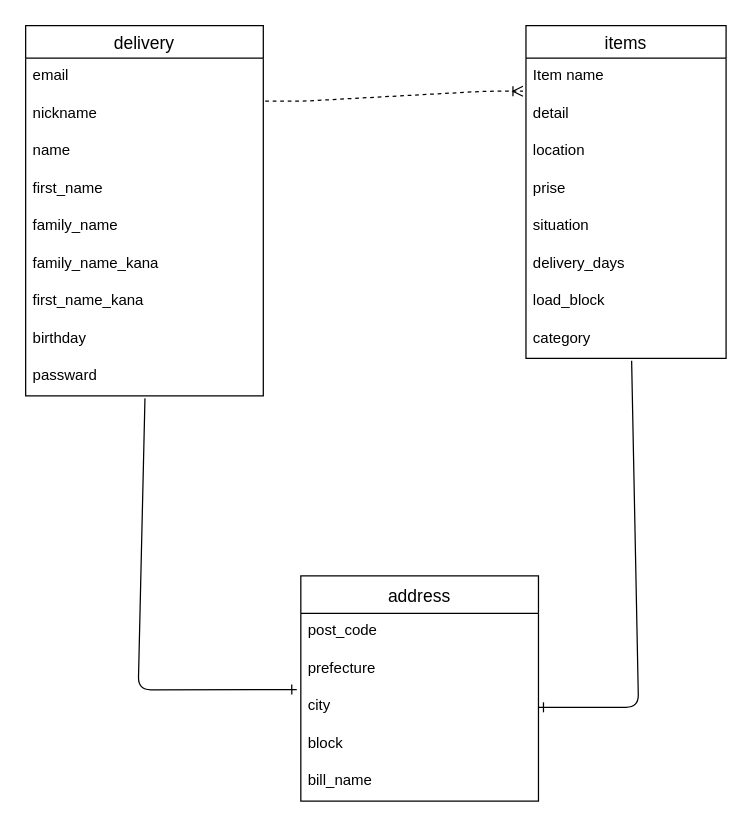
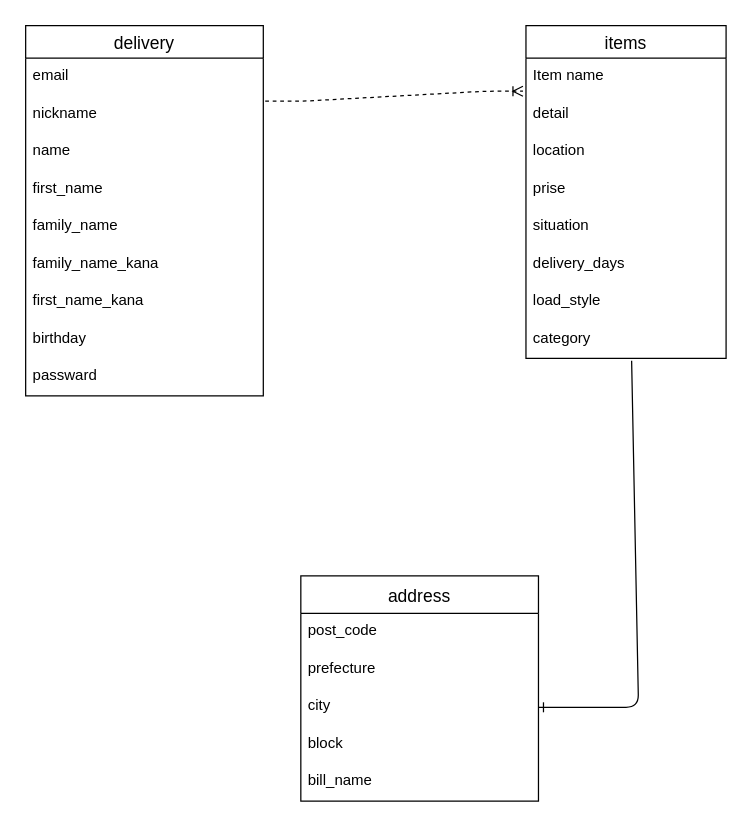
node "load_block": label "load_block" -> "load_style"
edge "passward" -> "city": removed
